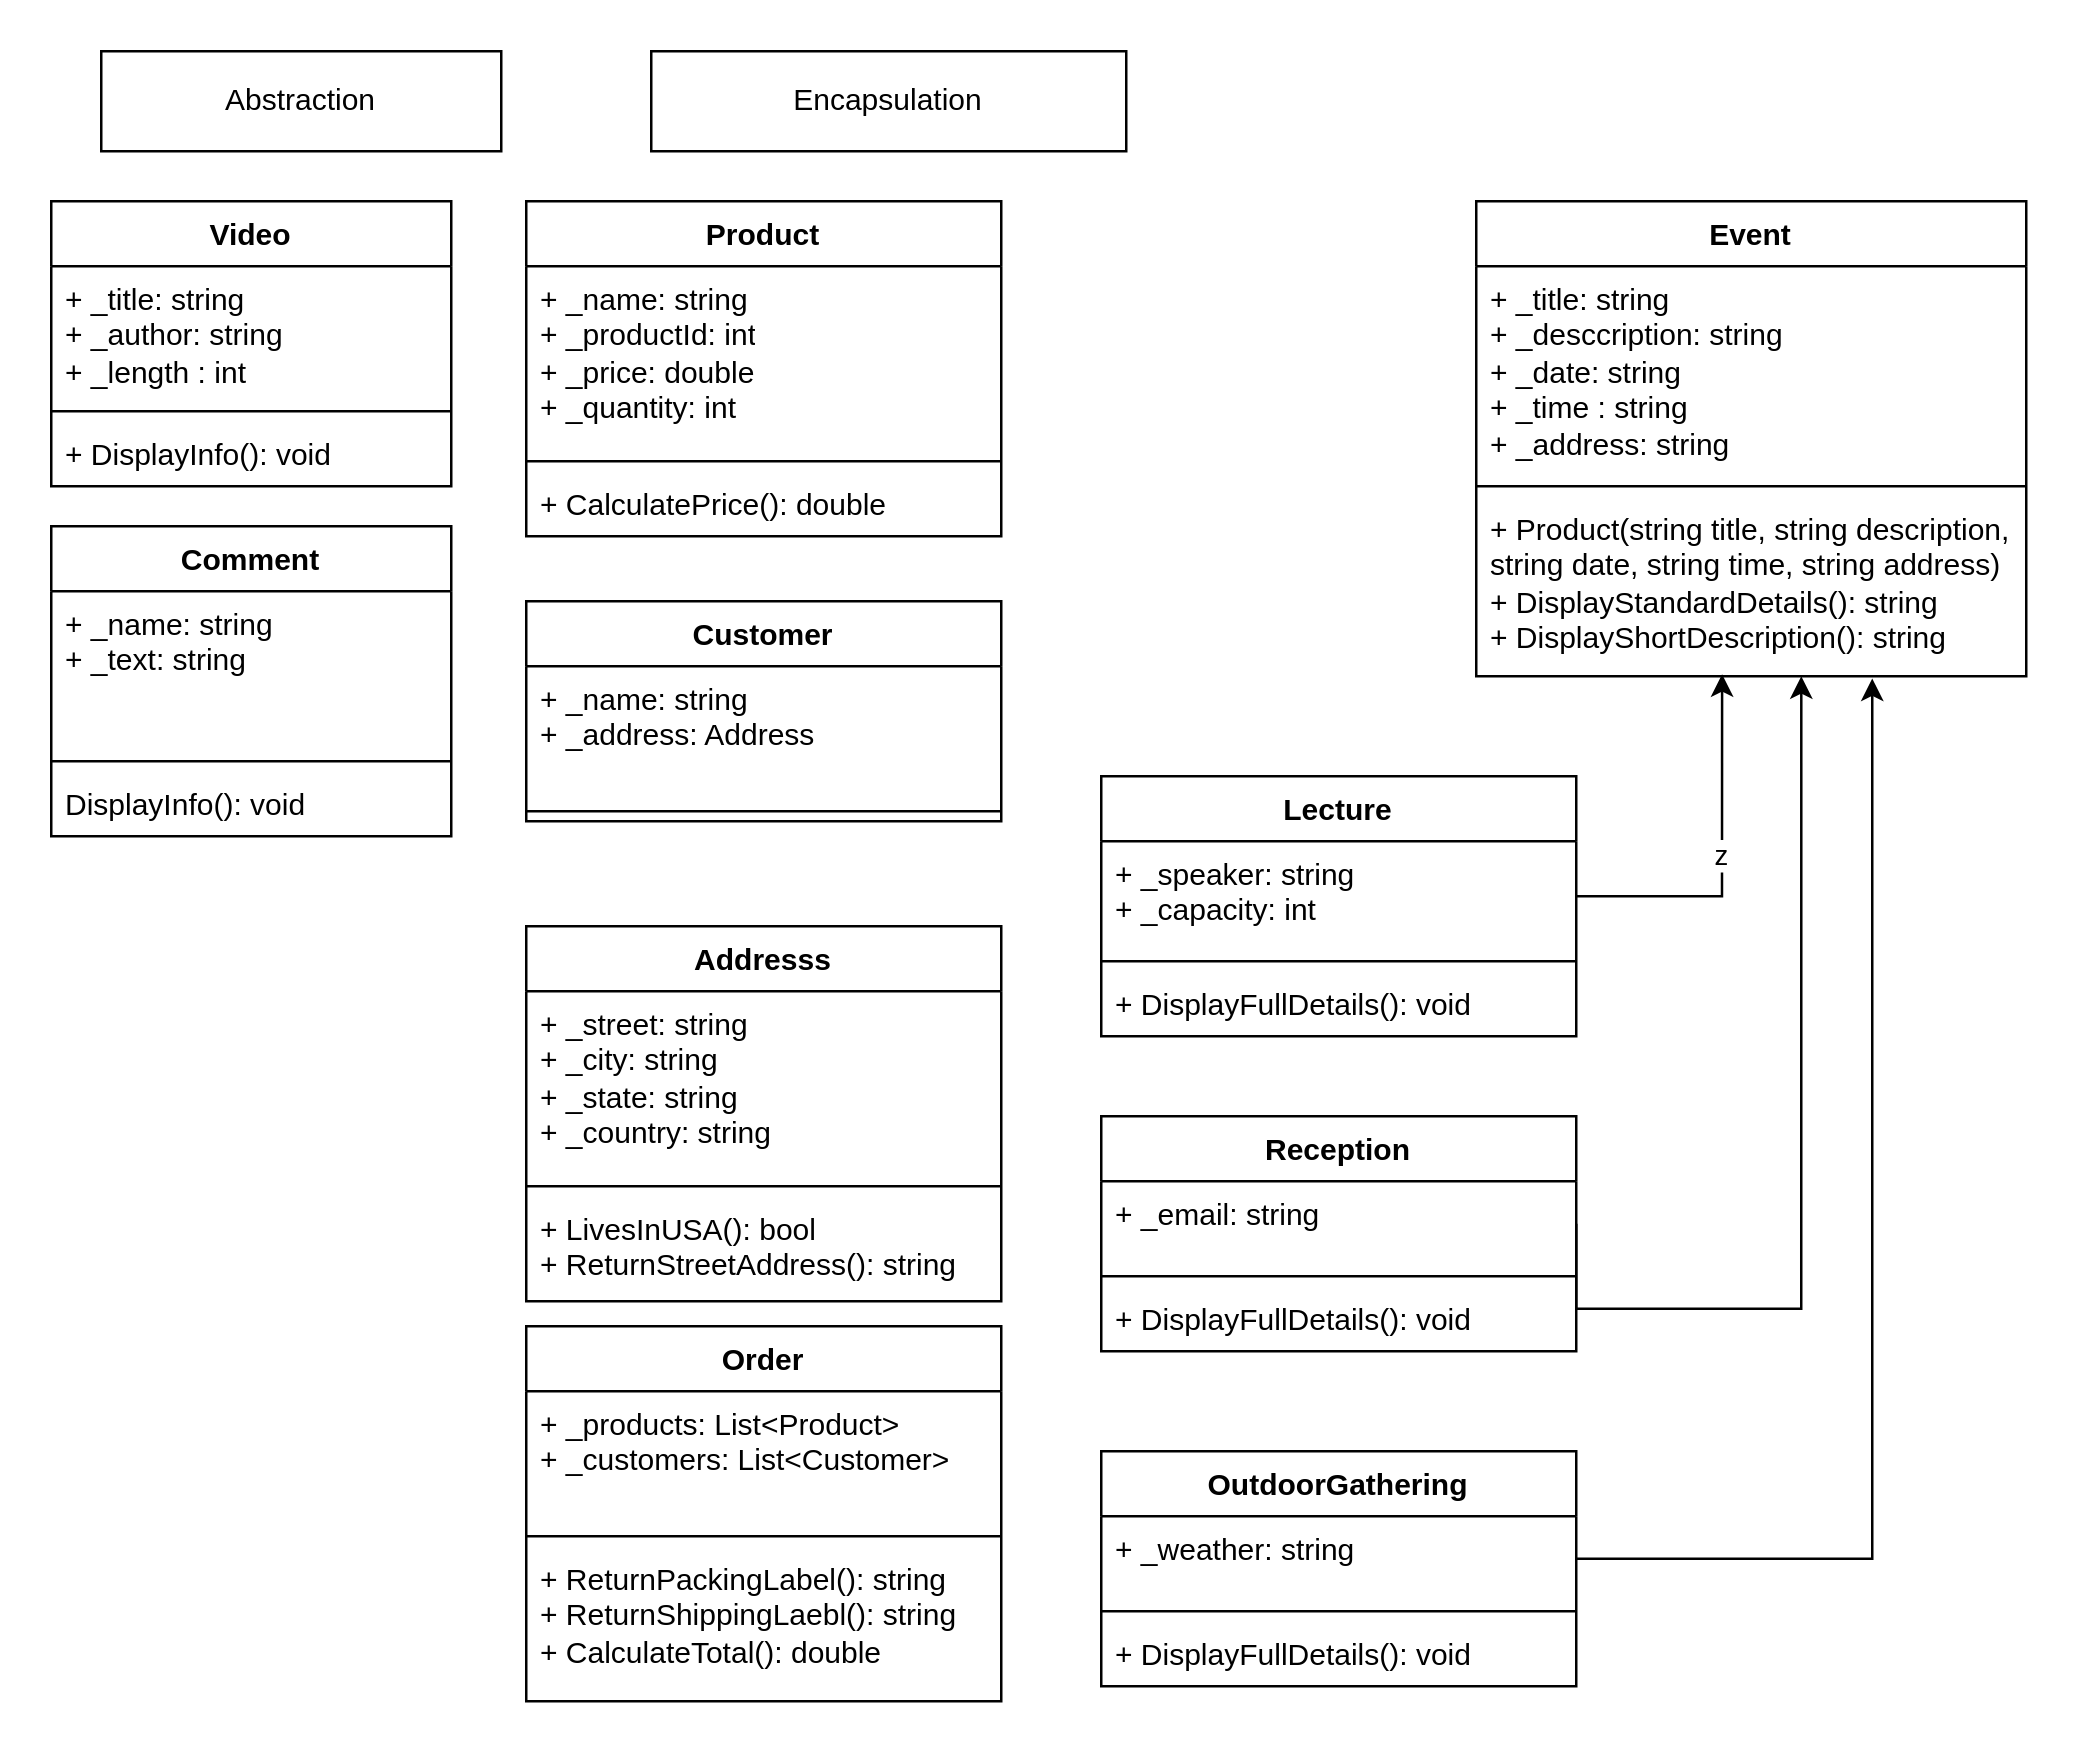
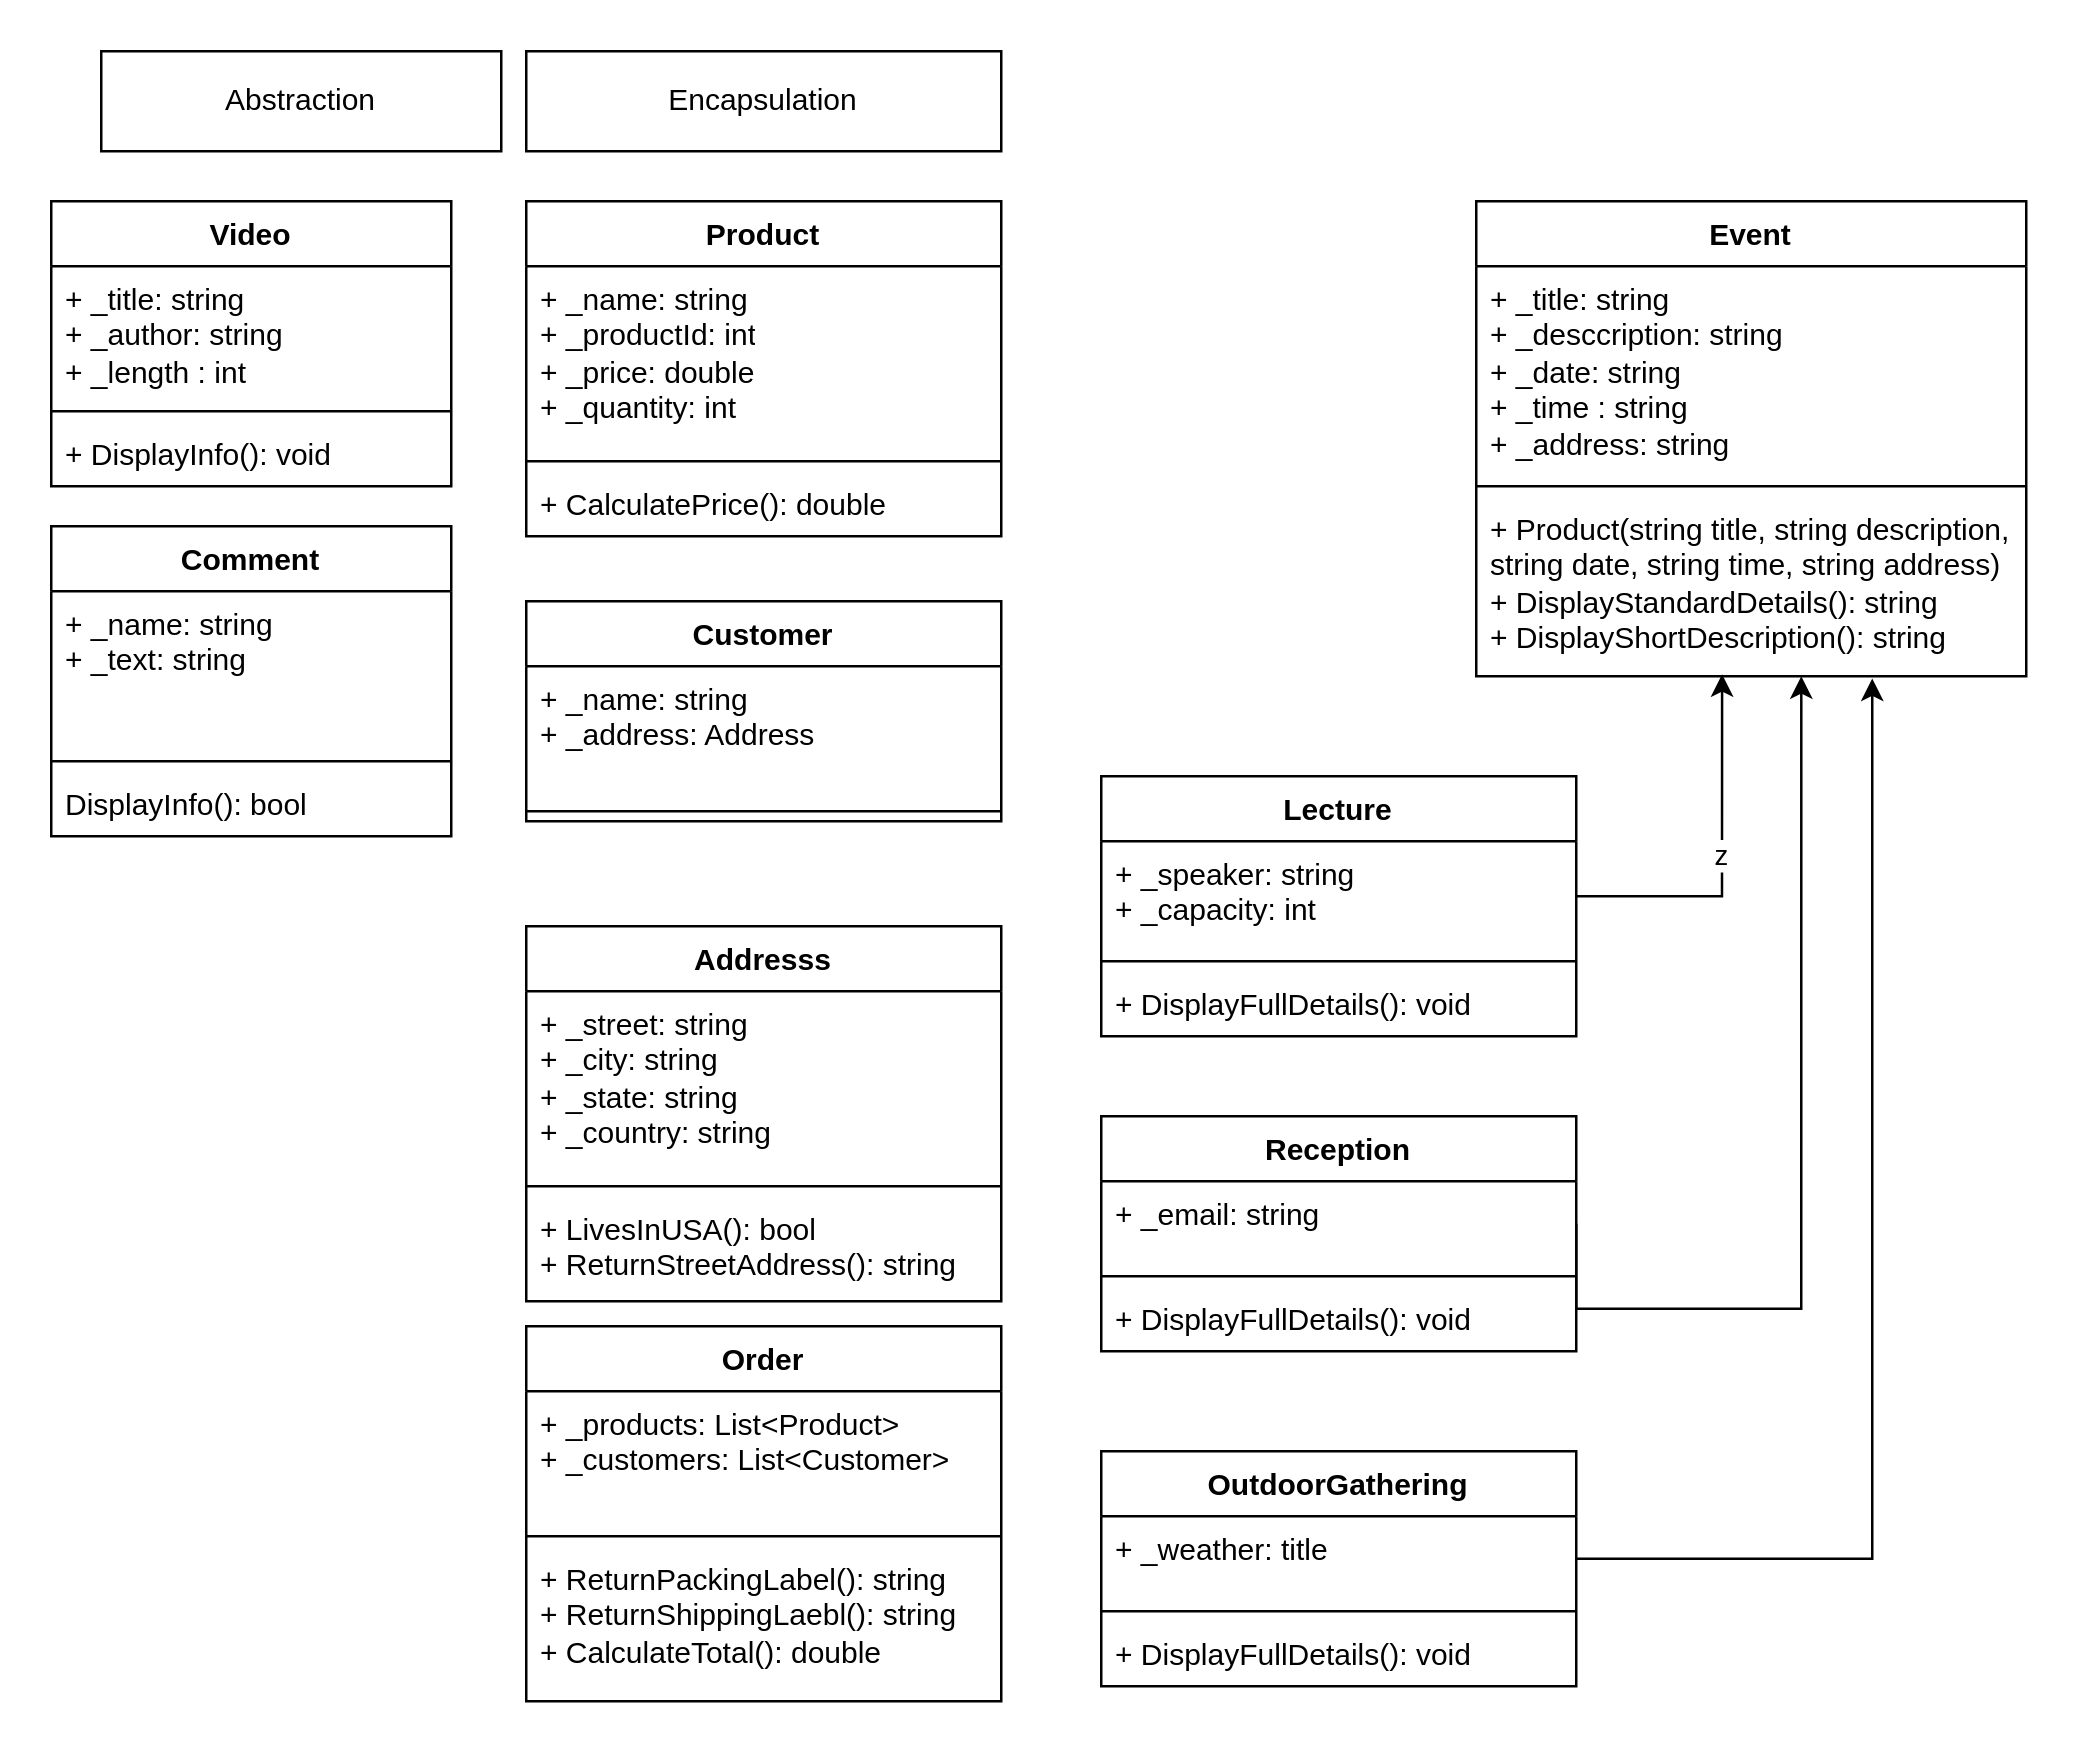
node "Encapsulation": moved (889, 101) -> (764, 101)
node "DisplayInfo(): void": label "DisplayInfo(): void" -> "DisplayInfo(): bool"
node "+ _weather: string": label "+ _weather: string" -> "+ _weather: title"
